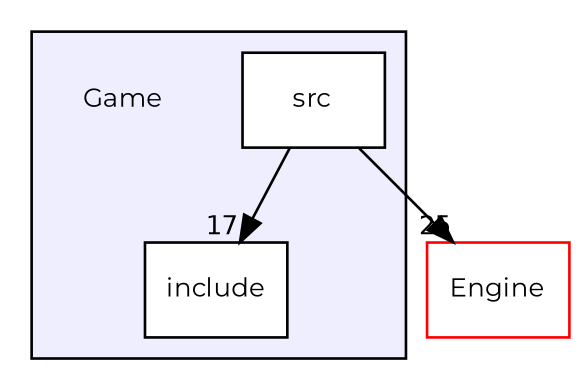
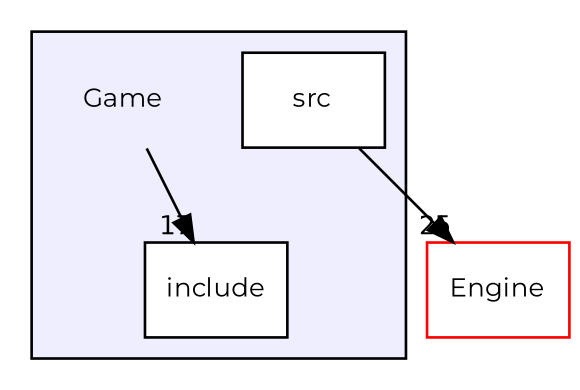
edge "src" -> "include": now "Game" -> "include"
